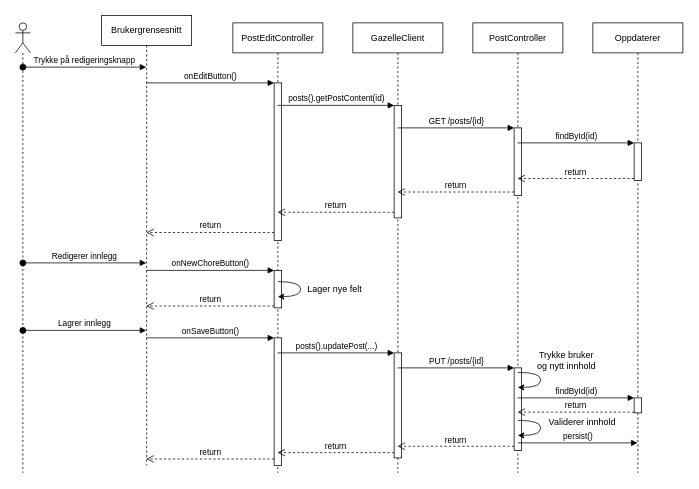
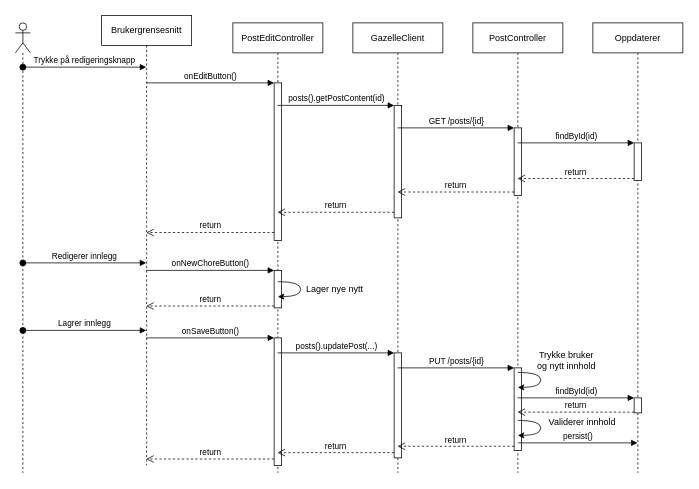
node "Lager nye felt": label "Lager nye felt" -> "Lager nye nytt"
